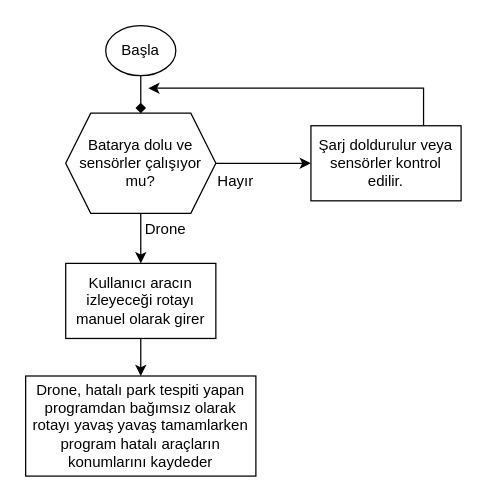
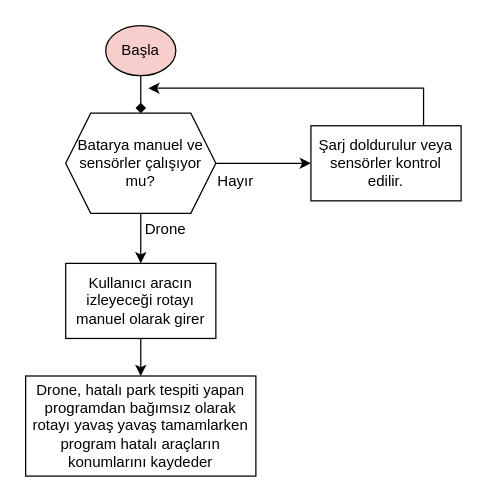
node "Başla": fillcolor #ffffff -> #f8cecc
node "Batarya dolu ve sensörler çalışıyor mu?": label "Batarya dolu ve sensörler çalışıyor mu?" -> "Batarya manuel ve sensörler çalışıyor mu?"
